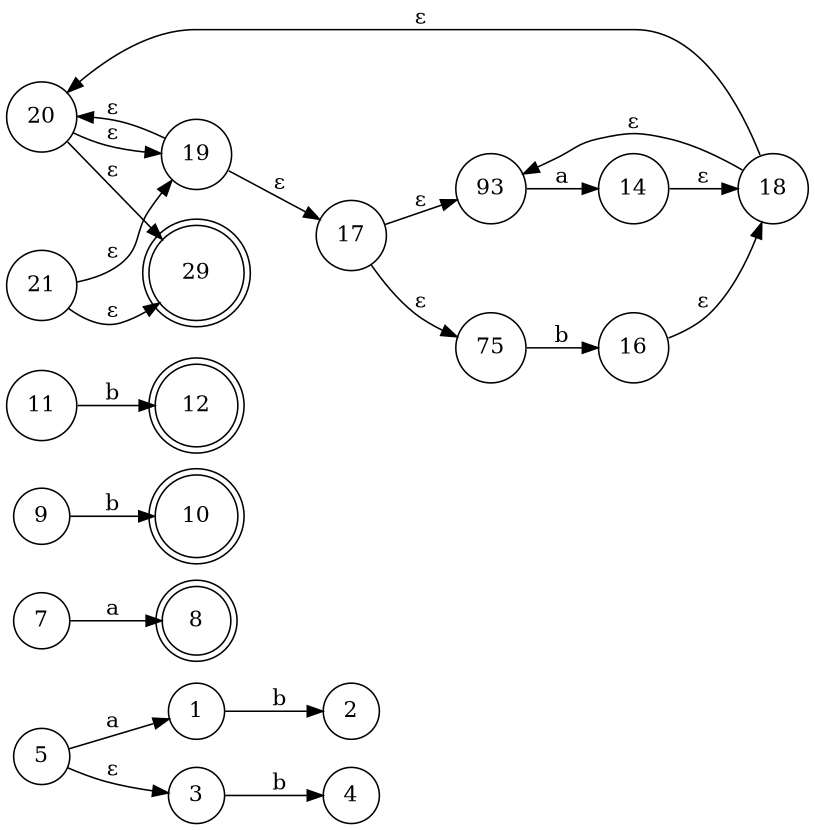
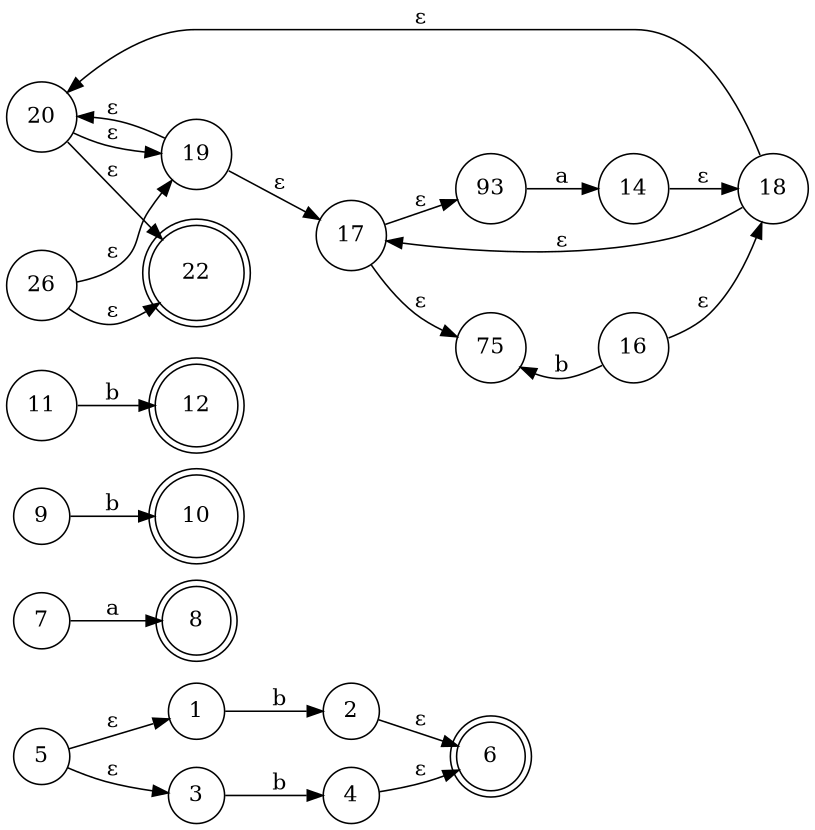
edge "18" -> "93": now "18" -> "17"
node "29": label "29" -> "22"
node "21": label "21" -> "26"
edge "75" -> "16": reversed
edge "5" -> "1": label "a" -> "ε"
node "6": added
